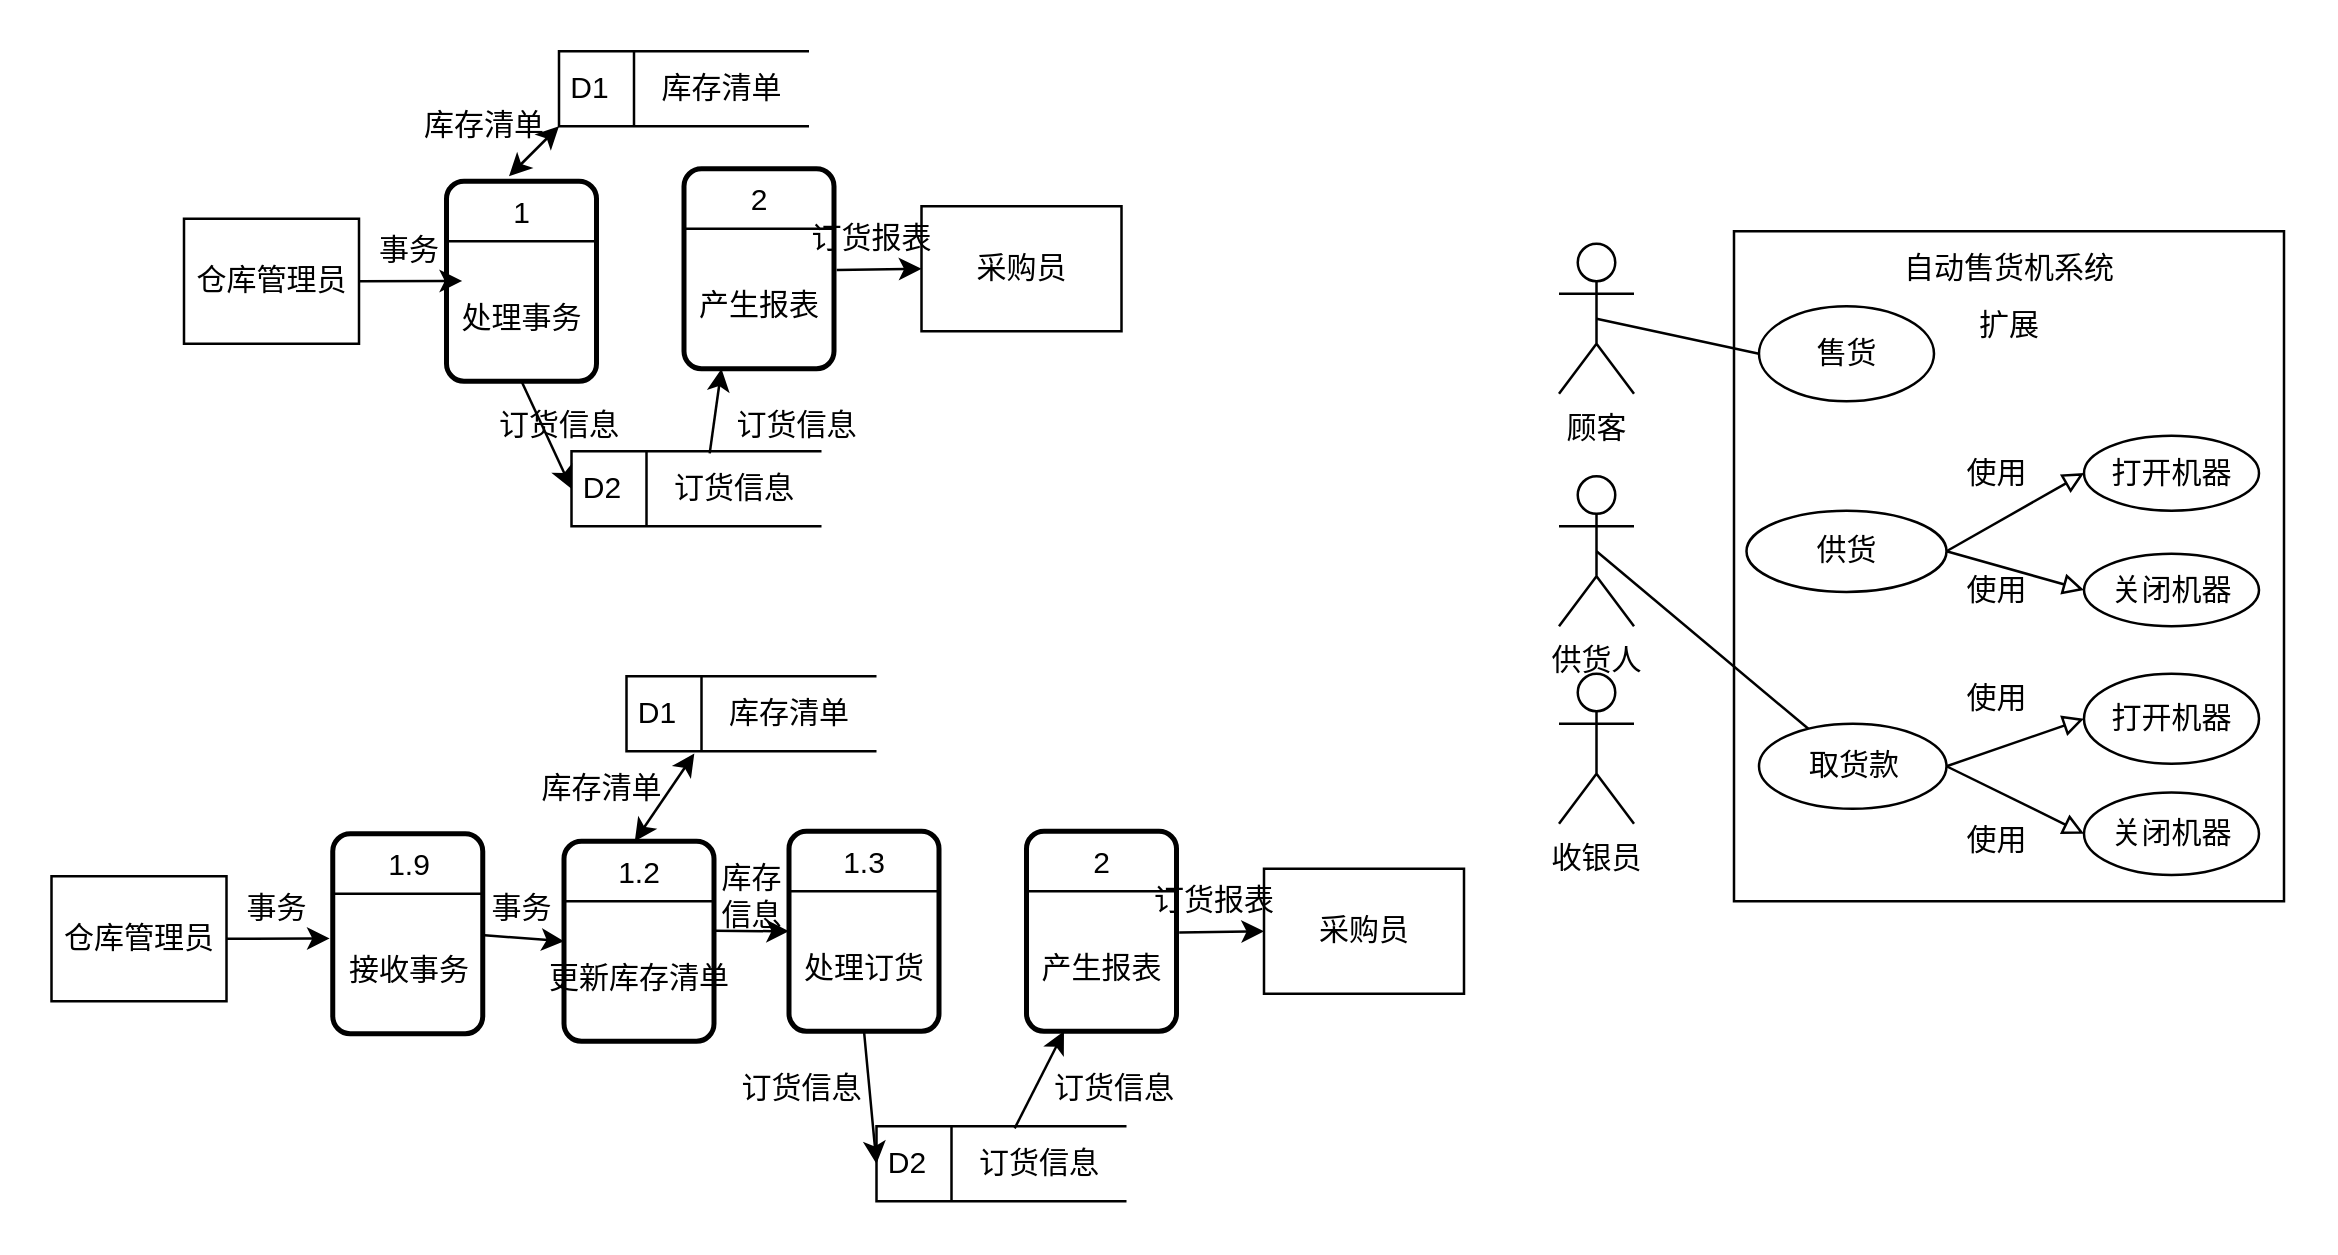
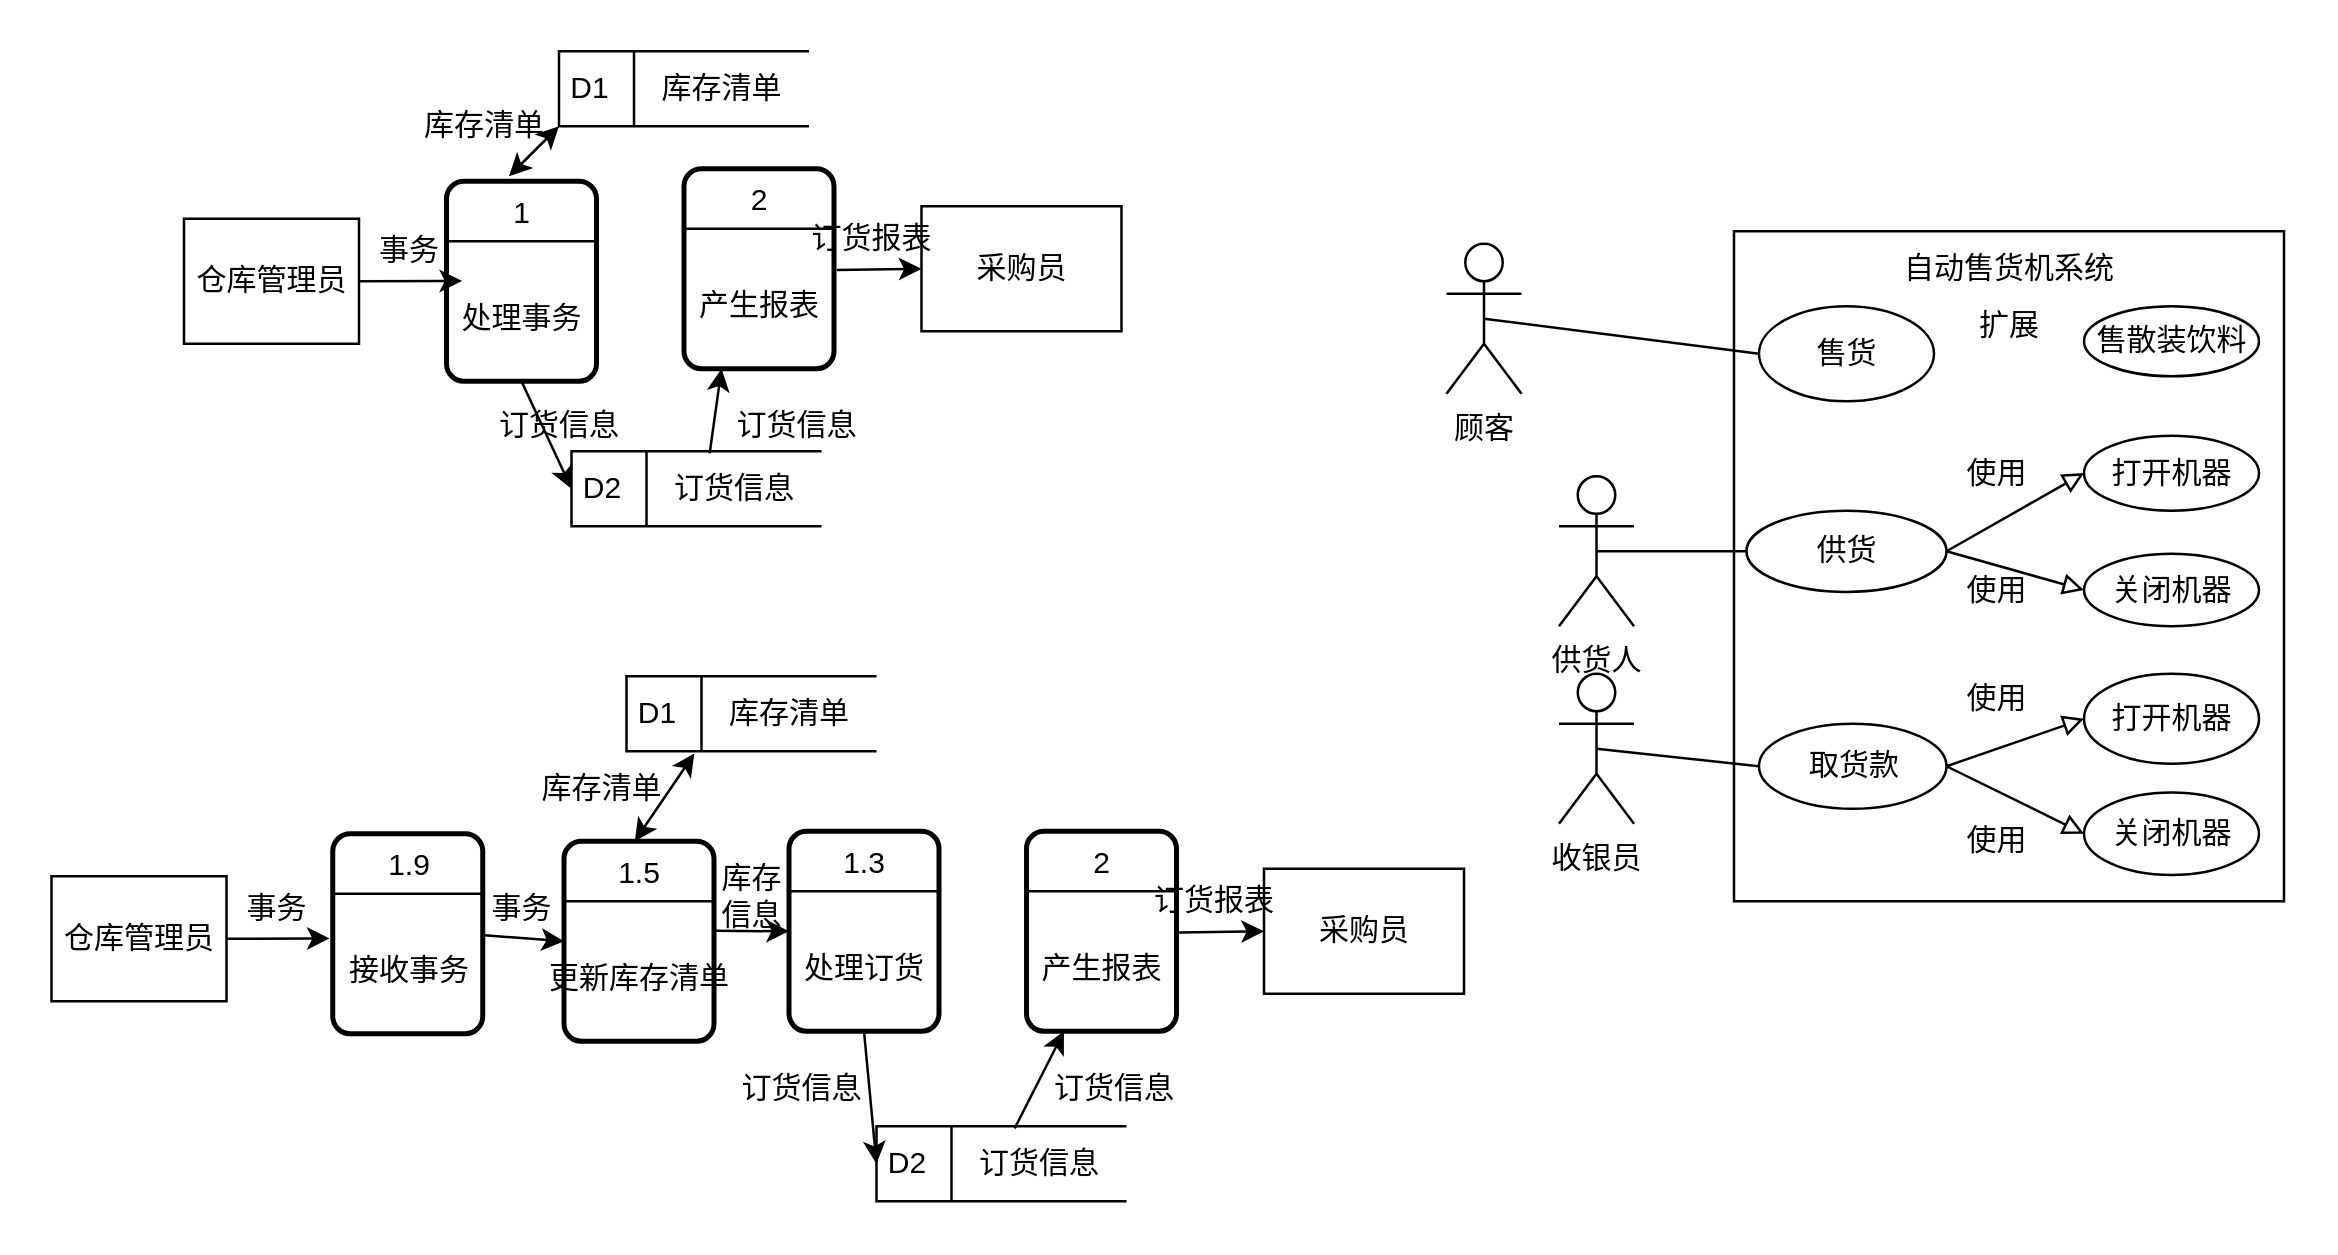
node "顾客": moved (1596, 319) -> (1484, 319)
node "售散装饮料": added
edge "供货人" -- "取货款": now "供货人" -- "供货"
edge "收银员" -- "取货款": added
node "1.2": label "1.2" -> "1.5"
